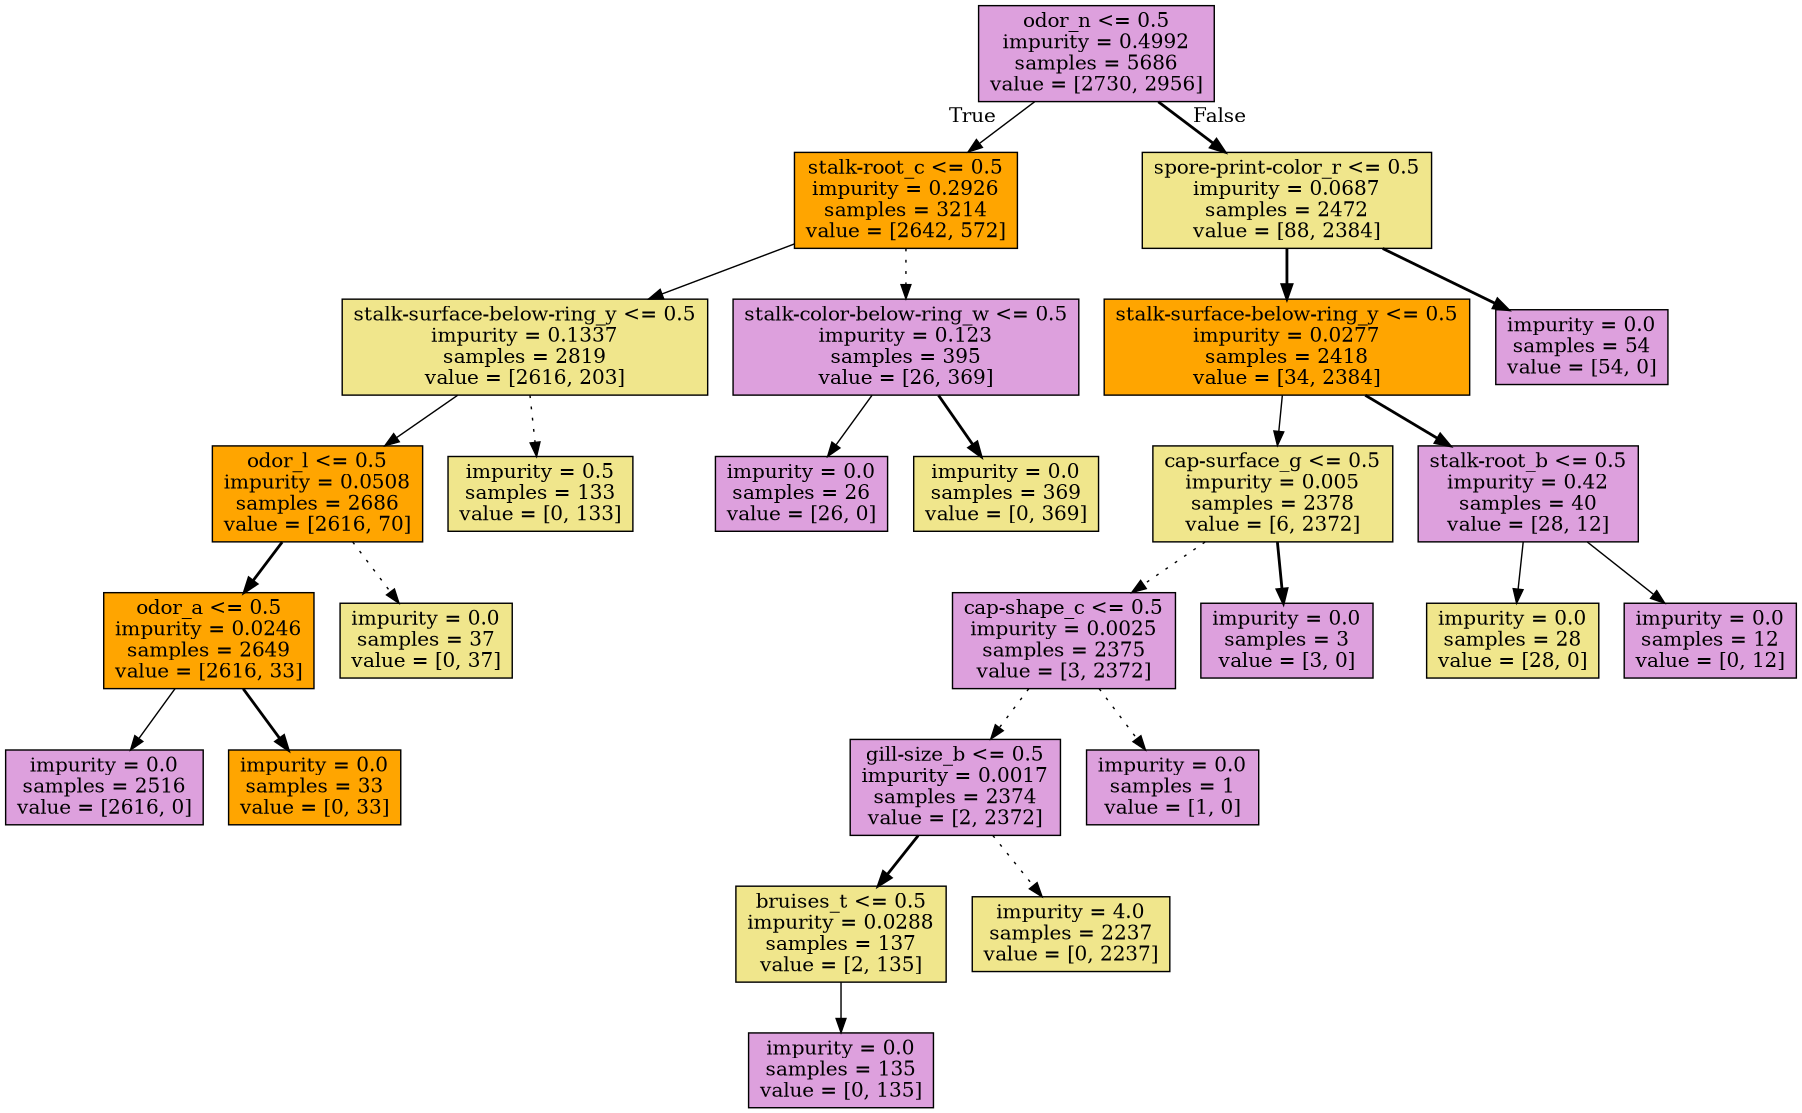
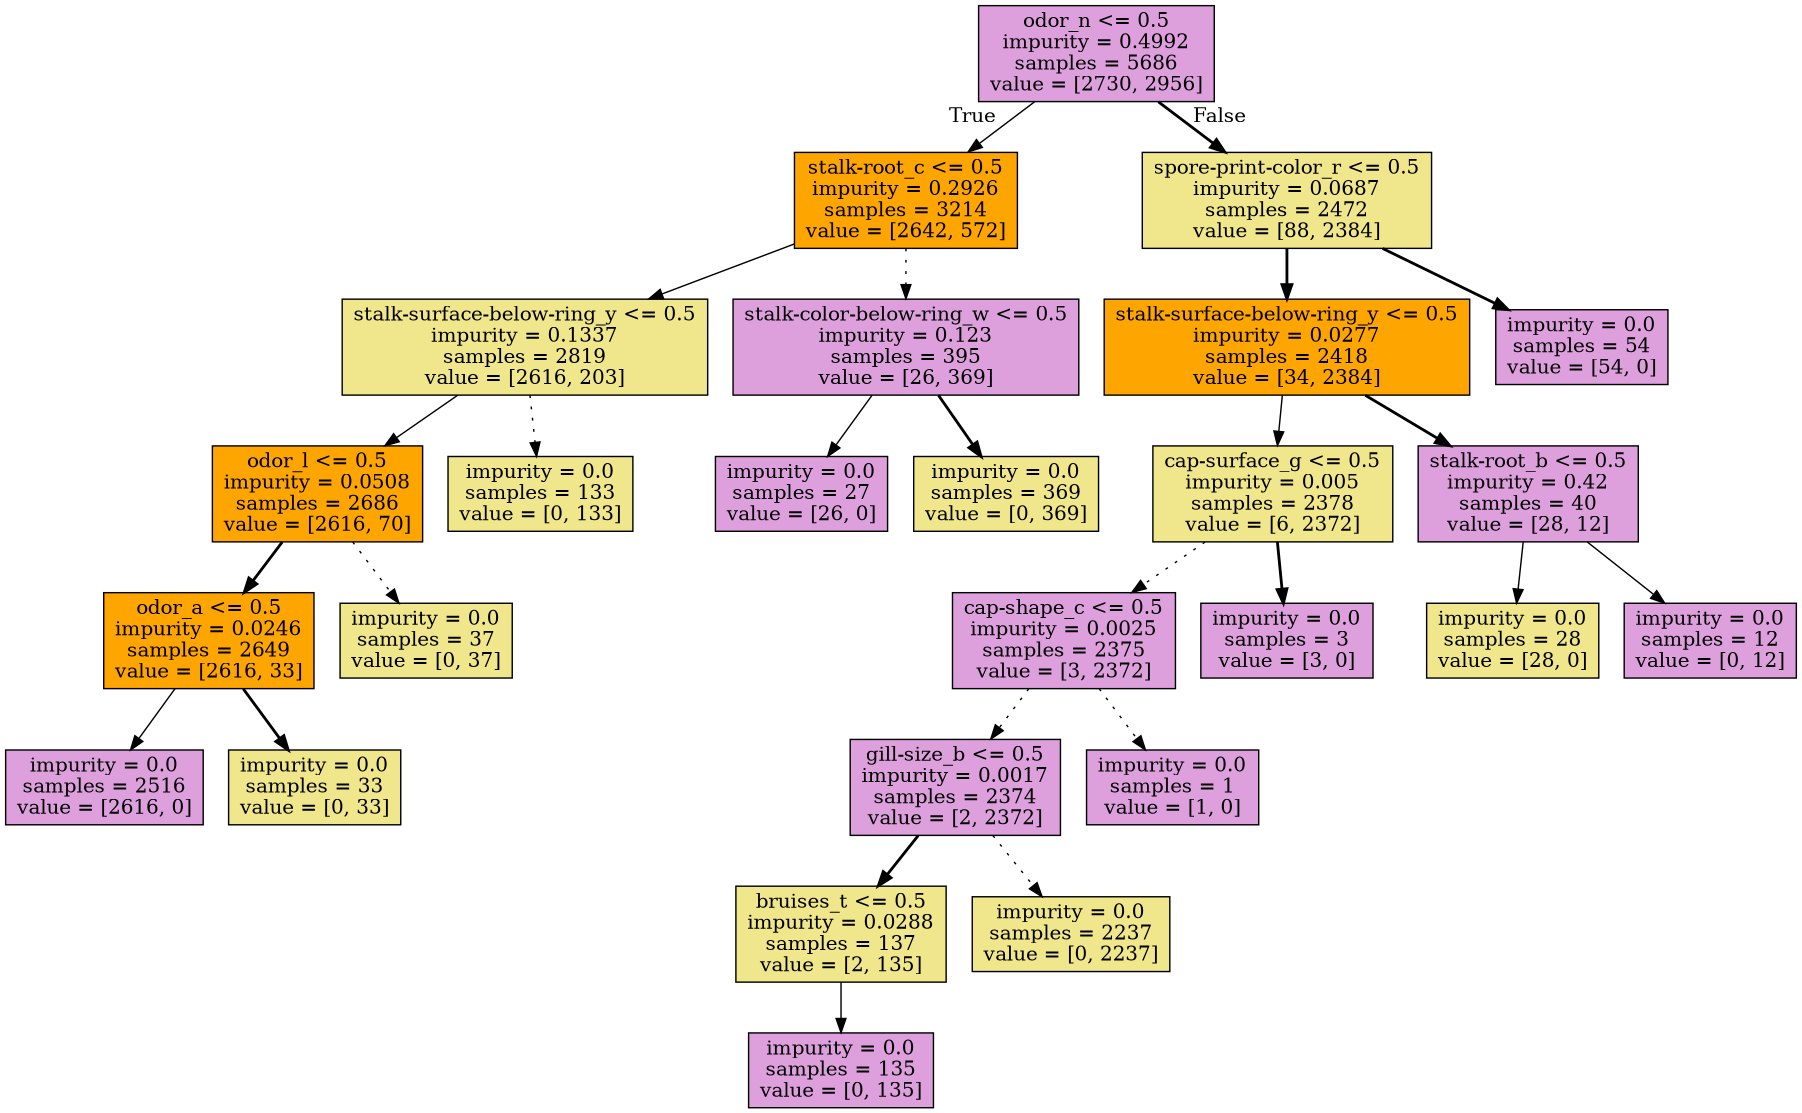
node "impurity = 0.5 samples = 133 value = [0, 133]": label "impurity = 0.5 samples = 133 value = [0, 133]" -> "impurity = 0.0 samples = 133 value = [0, 133]"
node "impurity = 0.0 samples = 26 value = [26, 0]": label "impurity = 0.0 samples = 26 value = [26, 0]" -> "impurity = 0.0 samples = 27 value = [26, 0]"
node "impurity = 0.0 samples = 33 value = [0, 33]": fillcolor orange -> khaki
node "impurity = 4.0 samples = 2237 value = [0, 2237]": label "impurity = 4.0 samples = 2237 value = [0, 2237]" -> "impurity = 0.0 samples = 2237 value = [0, 2237]"
